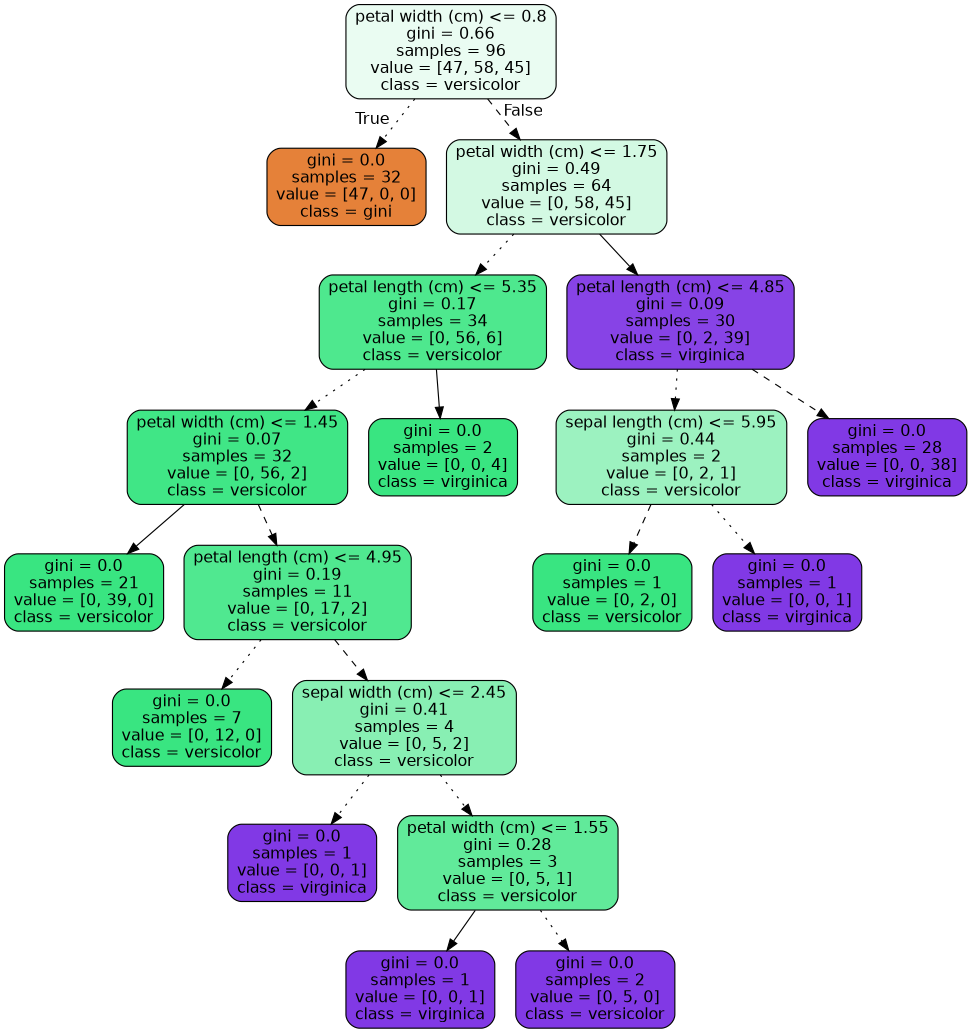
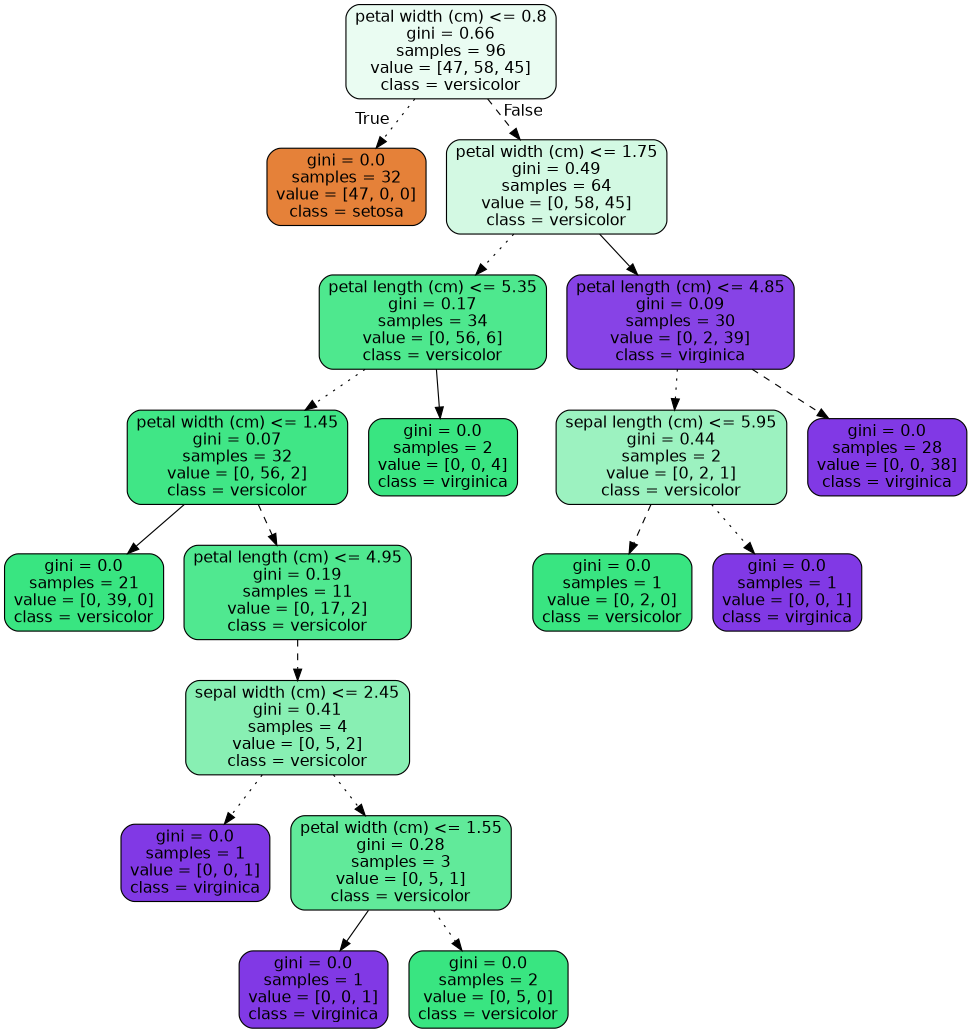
node "gini = 0.0 samples = 32 value = [47, 0, 0] class = gini": label "gini = 0.0 samples = 32 value = [47, 0, 0] class = gini" -> "gini = 0.0 samples = 32 value = [47, 0, 0] class = setosa"
node "gini = 0.0 samples = 7 value = [0, 12, 0] class = versicolor": removed
node "gini = 0.0 samples = 2 value = [0, 5, 0] class = versicolor": fillcolor #8139e5 -> #39e581
